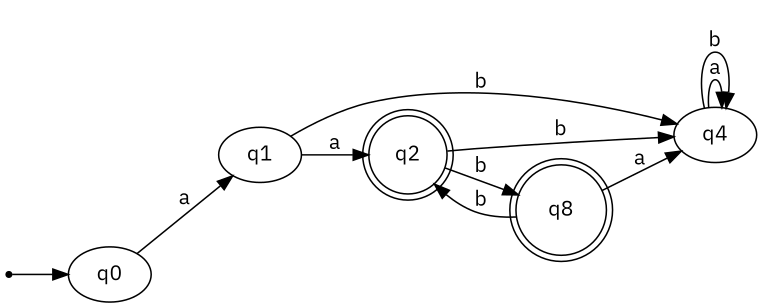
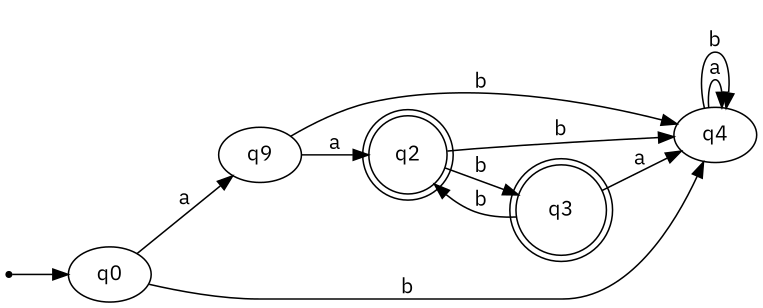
node "q1": label "q1" -> "q9"
node "q8": label "q8" -> "q3"
edge "q0" -> "q4": added, label "b"
